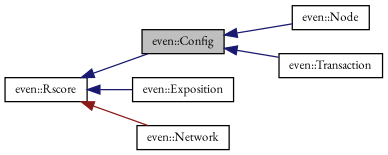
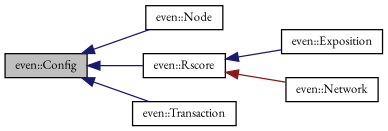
edge "even::Config" -> "even::Rscore": reversed
